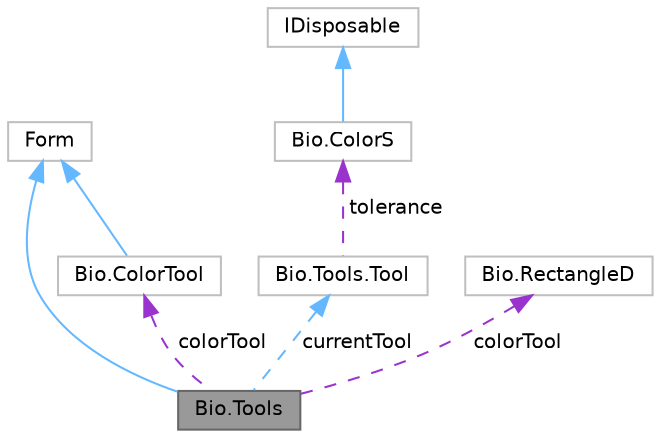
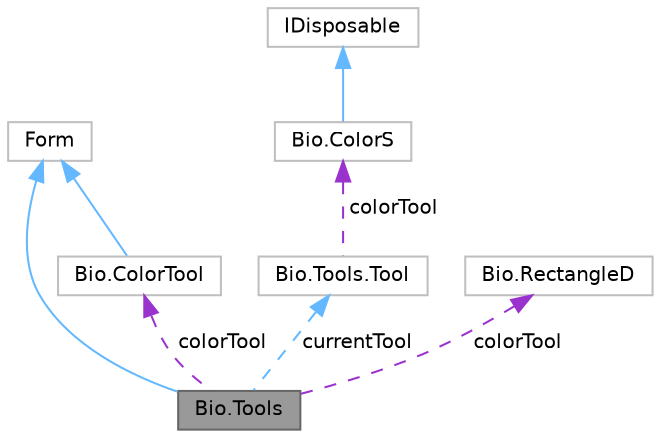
edge "Bio.Tools.Tool" -> "Bio.ColorS": label " tolerance" -> " colorTool"
